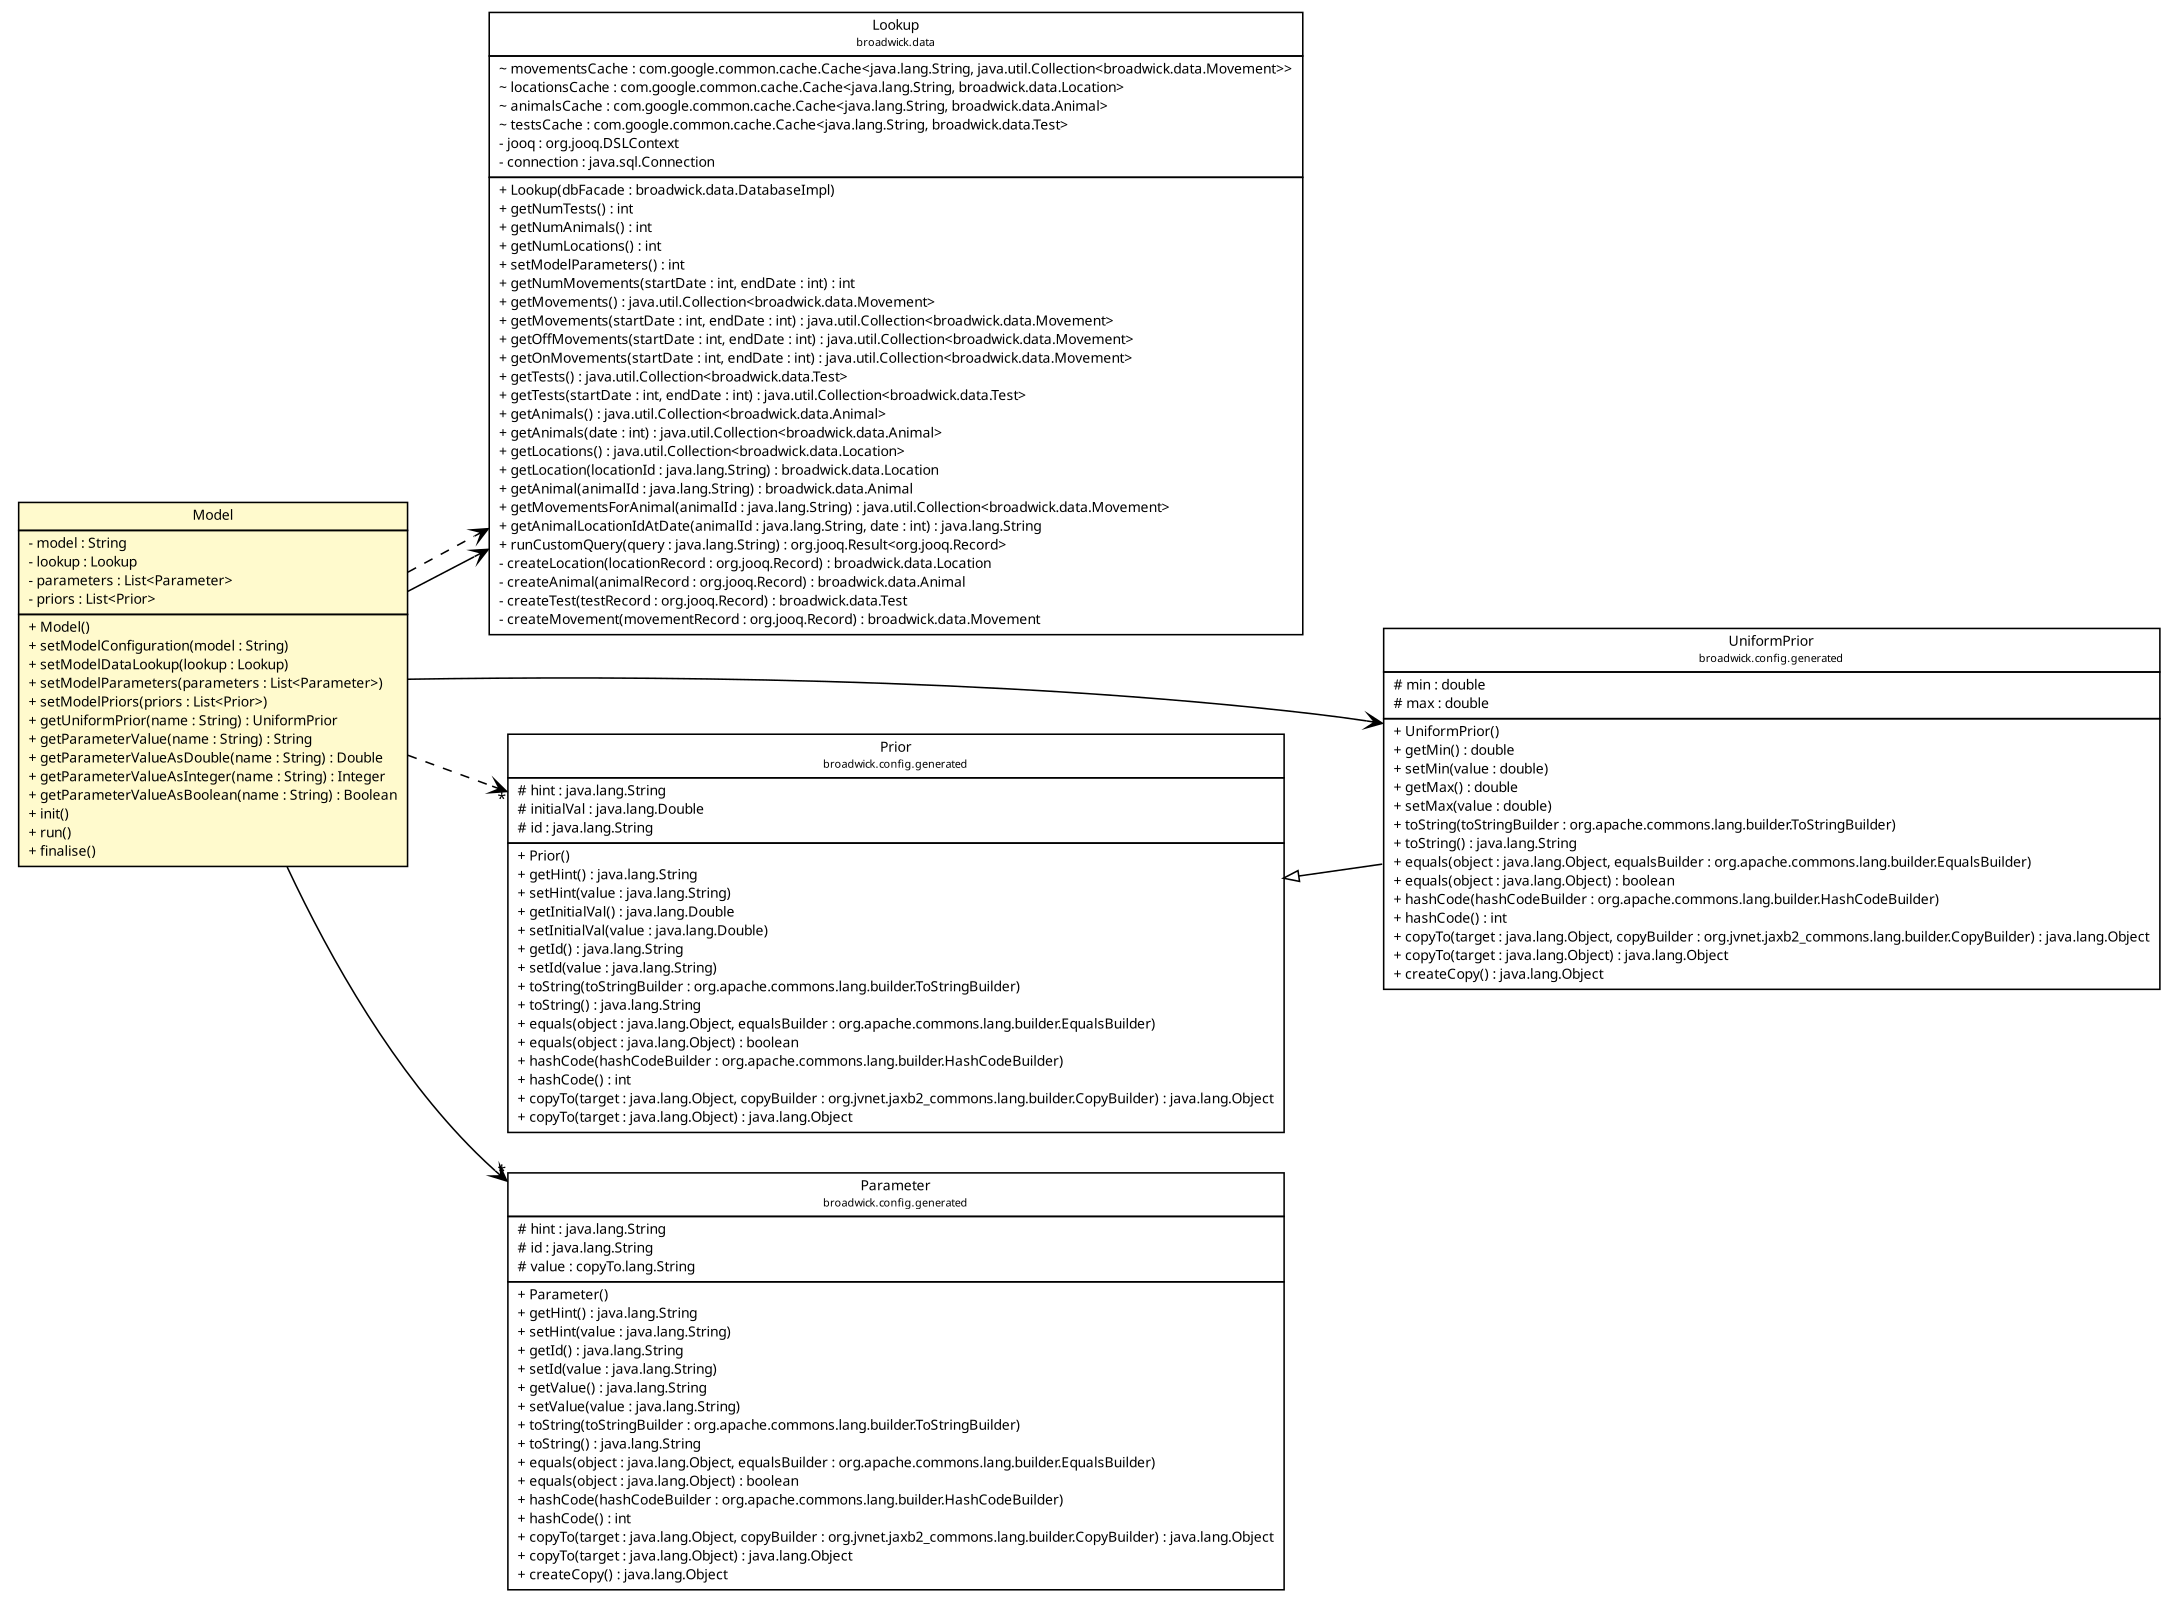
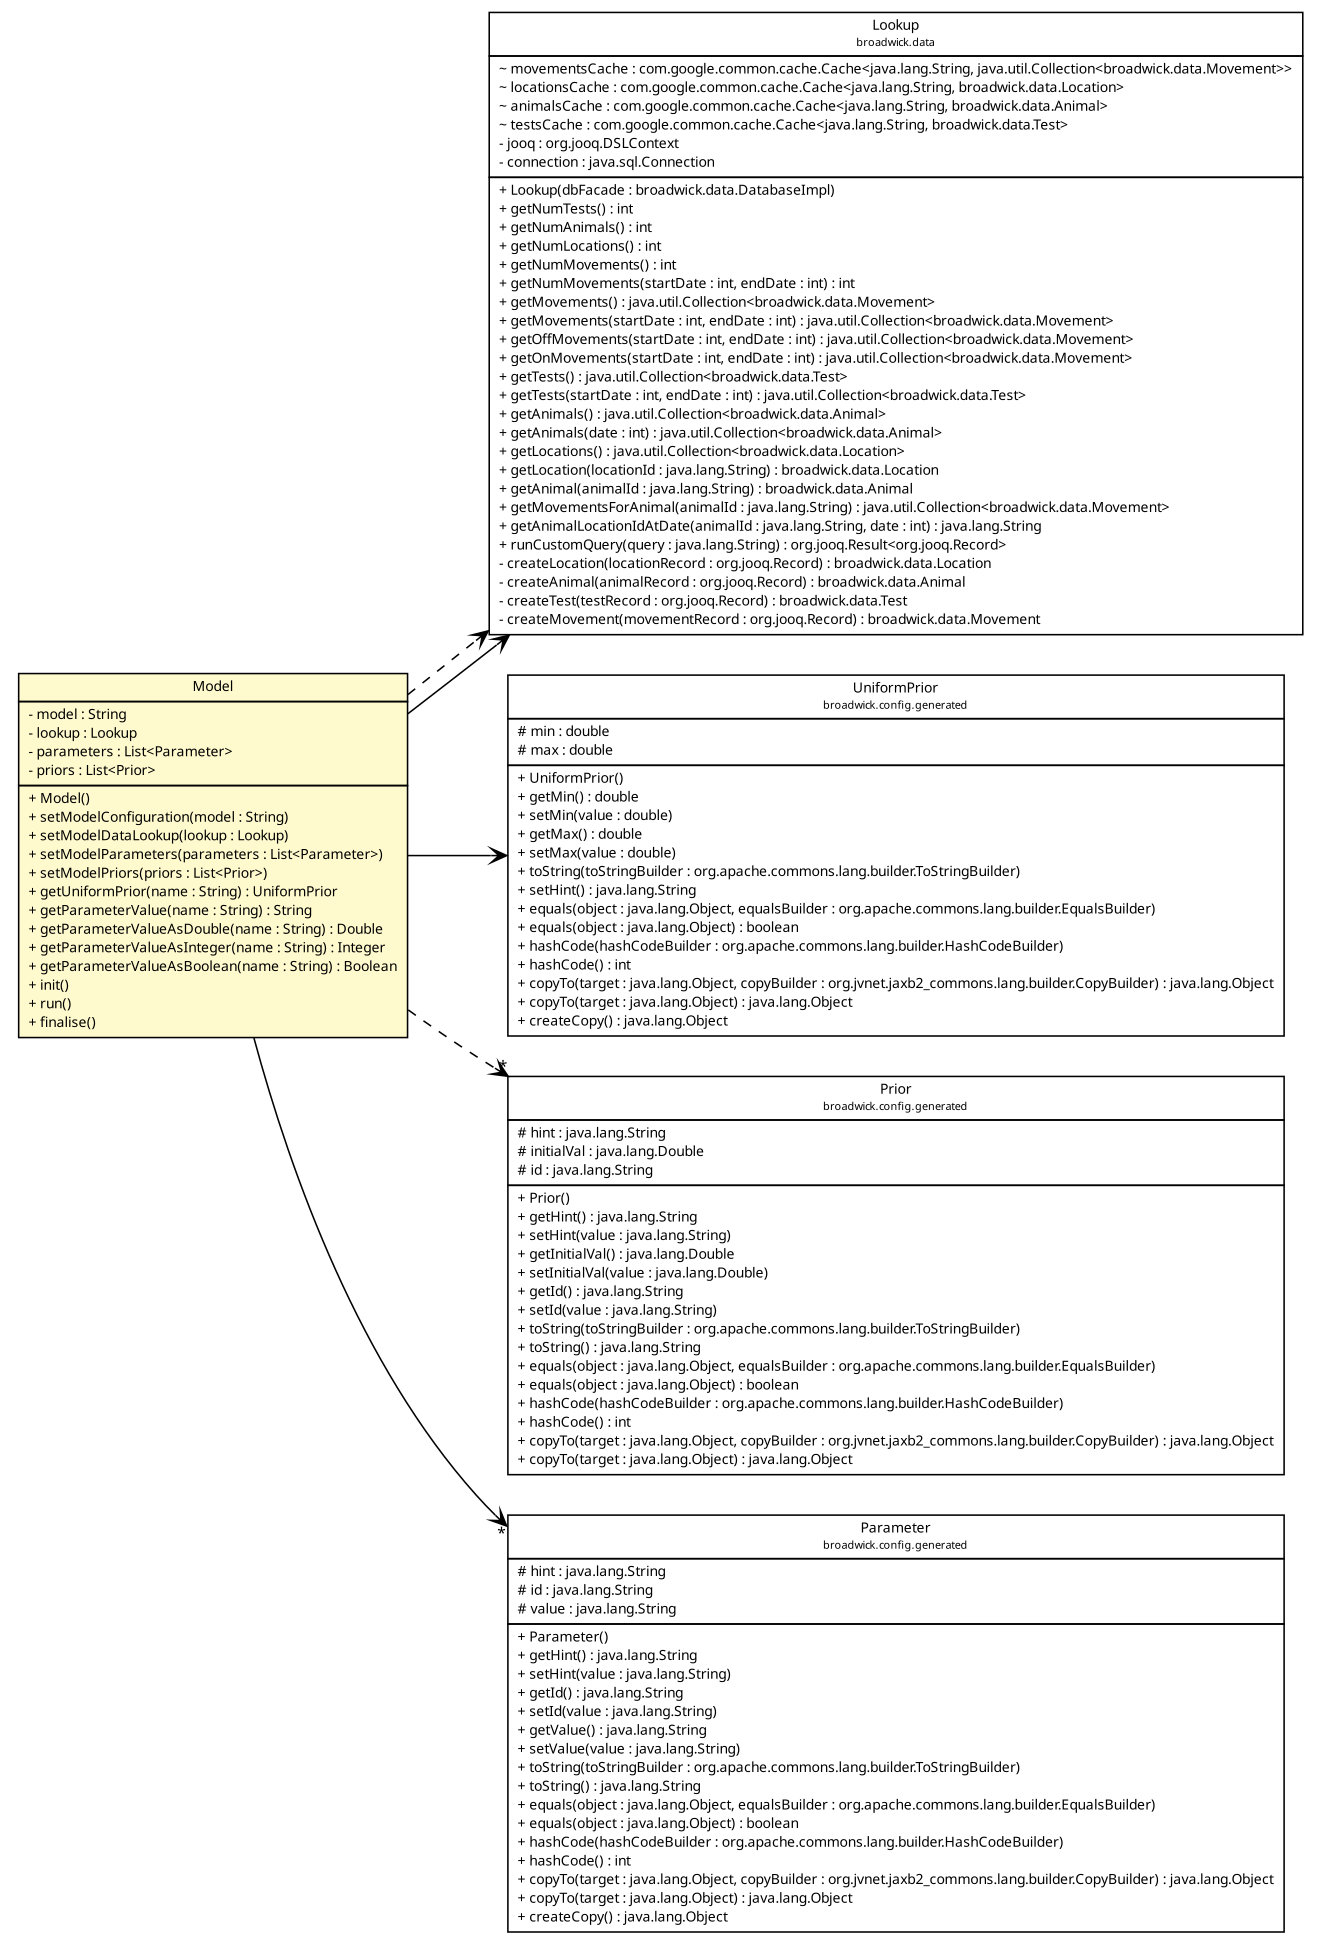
node "Lookup": text "+ setModelParameters() : int" -> "+ getNumMovements() : int"
node "UniformPrior": text "+ toString() : java.lang.String" -> "+ setHint() : java.lang.String"
edge "UniformPrior" -> "Prior": removed
node "Parameter": text "# value : copyTo.lang.String" -> "# value : java.lang.String"
